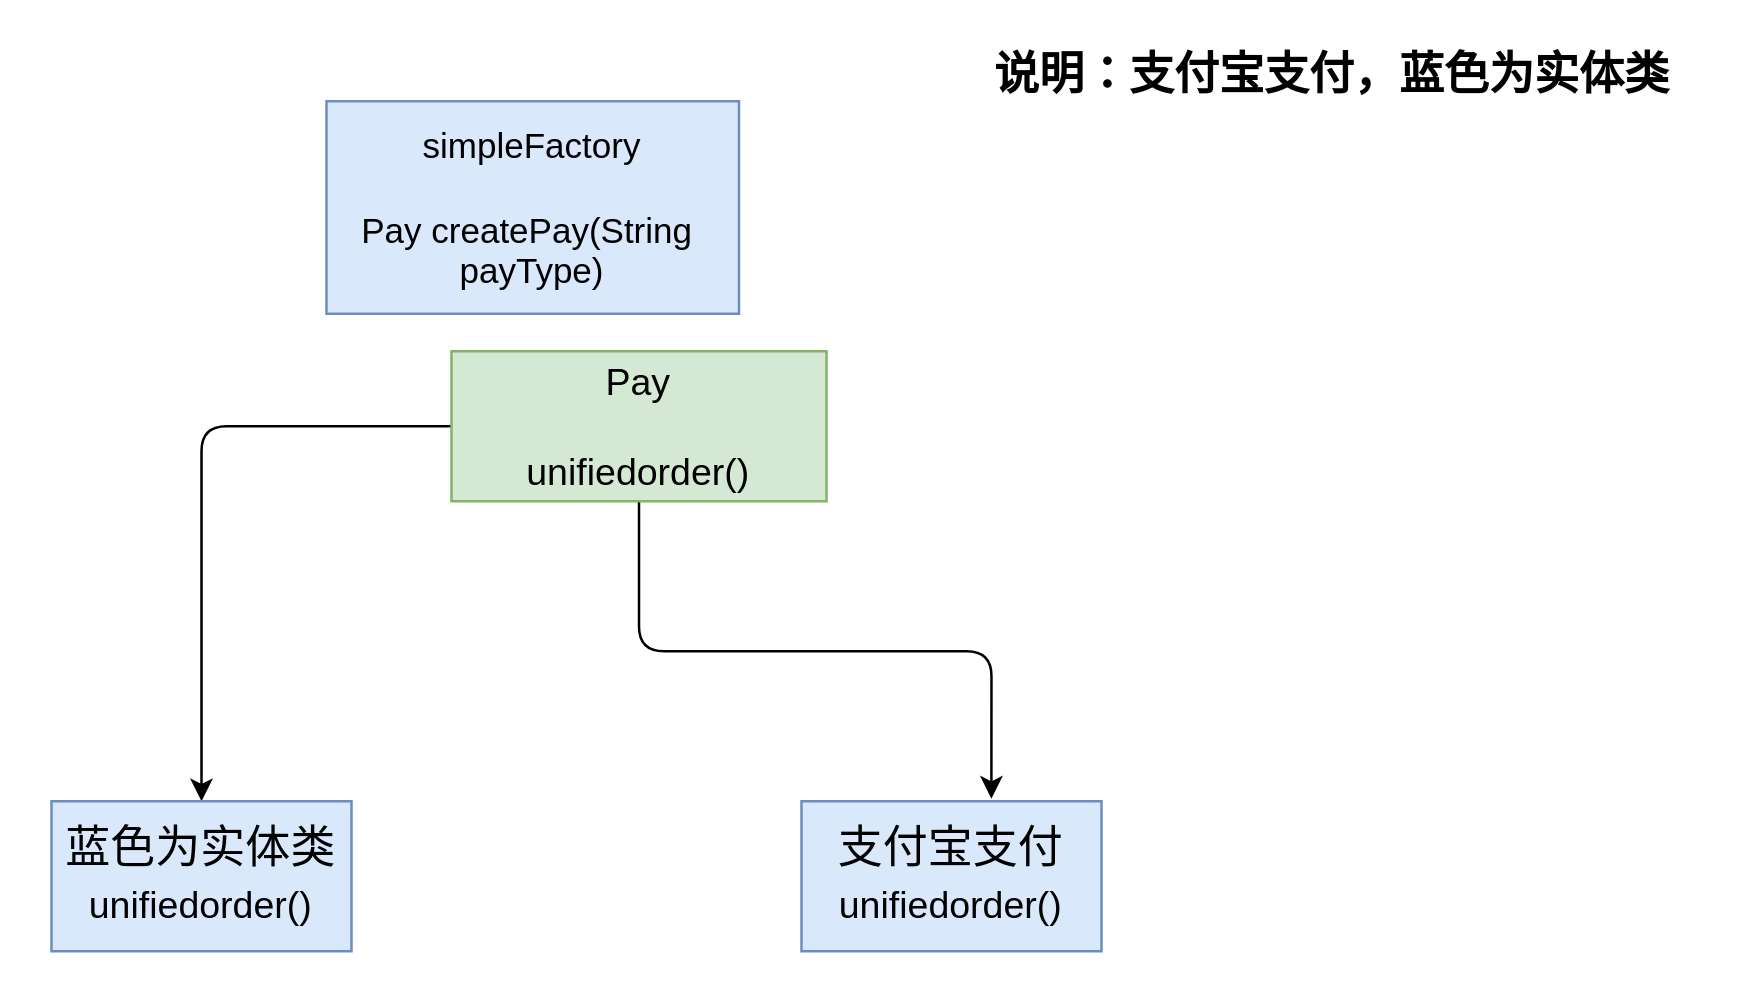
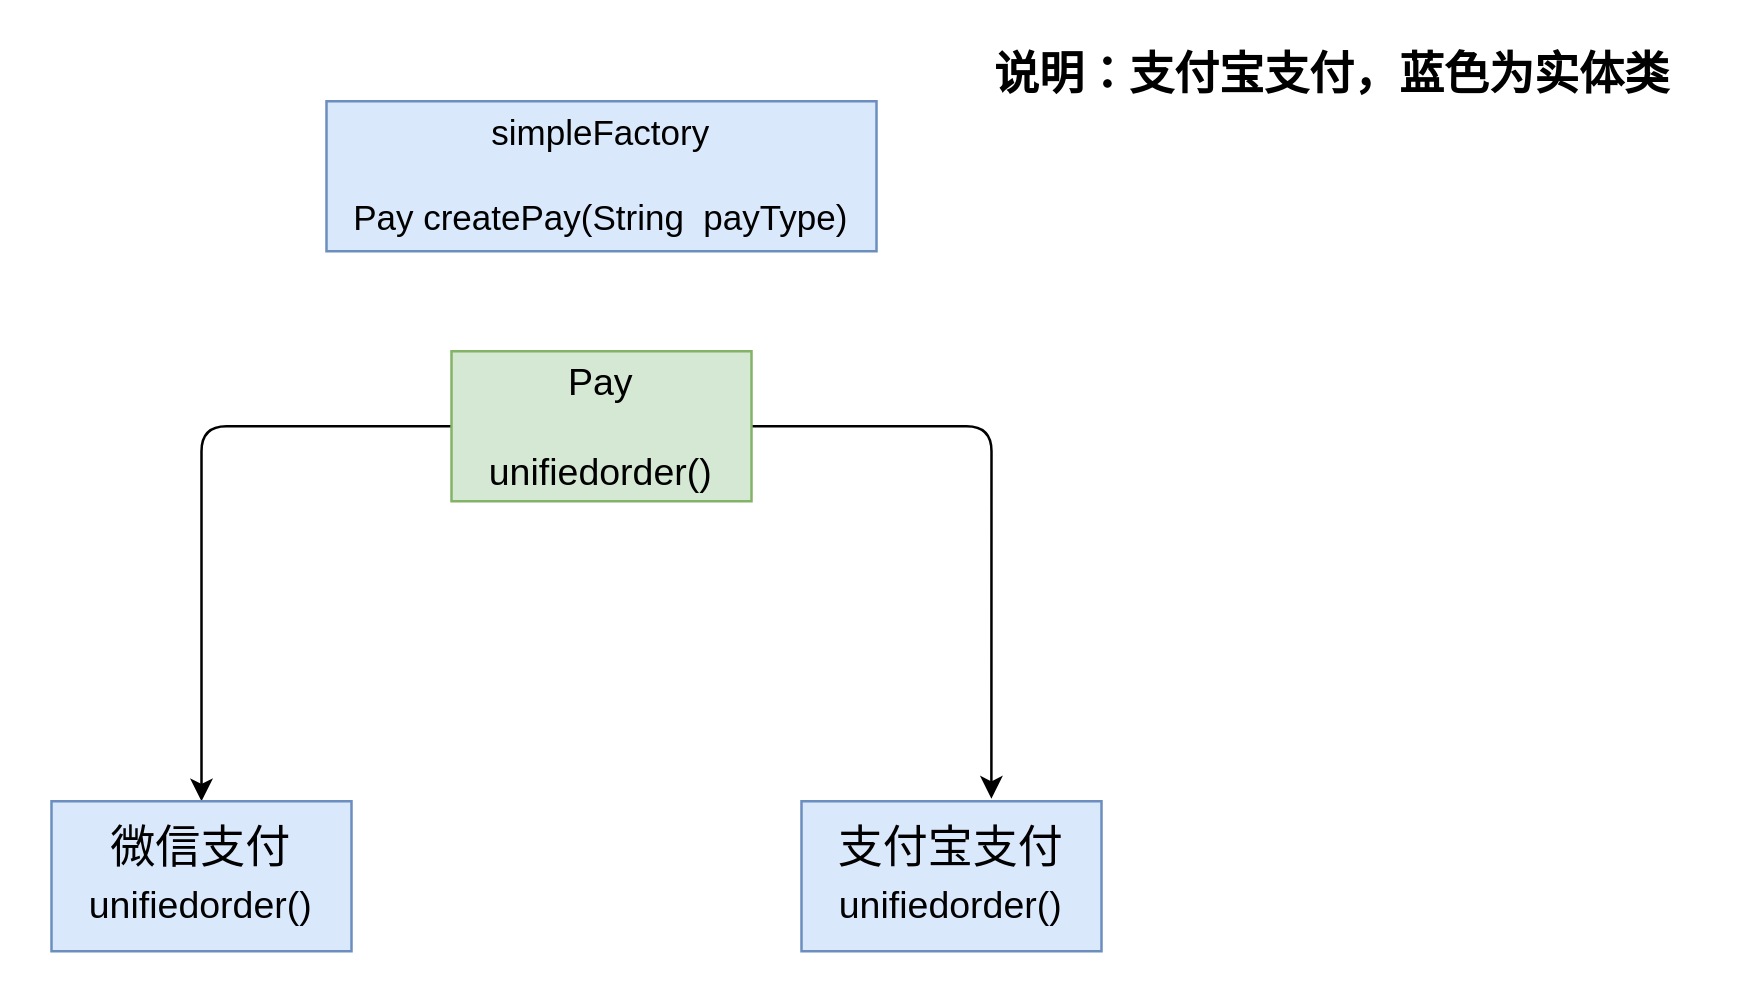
node "simpleFactory Pay createPay(String payType)": size 413x213 -> 550x150
node "Pay unifiedorder()": size 375x150 -> 300x150
node "蓝色为实体类 unifiedorder()": label "蓝色为实体类 unifiedorder()" -> "微信支付 unifiedorder()"
